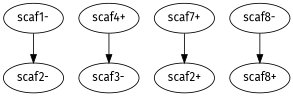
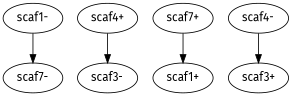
node "scaf8-": label "scaf8-" -> "scaf4-"
node "scaf2-": label "scaf2-" -> "scaf7-"
node "scaf2+": label "scaf2+" -> "scaf1+"
node "scaf8+": label "scaf8+" -> "scaf3+"
